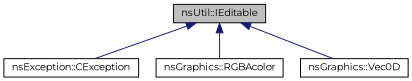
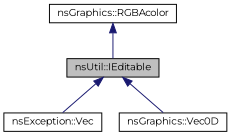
edge "nsGraphics::RGBAcolor" -> "nsUtil::IEditable": reversed
node "nsException::CException": label "nsException::CException" -> "nsException::Vec"
